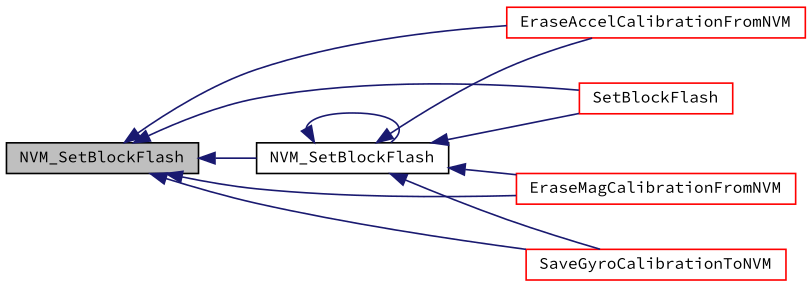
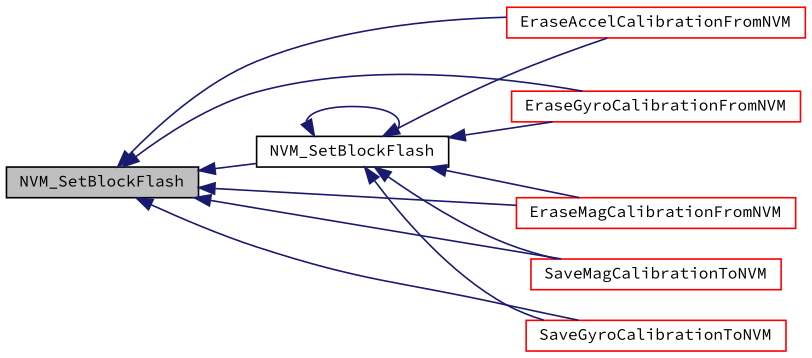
node "SetBlockFlash": label "SetBlockFlash" -> "EraseGyroCalibrationFromNVM"
node "SaveMagCalibrationToNVM": added
